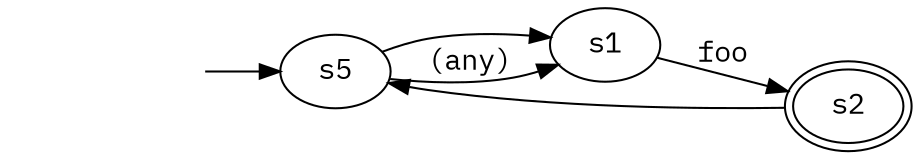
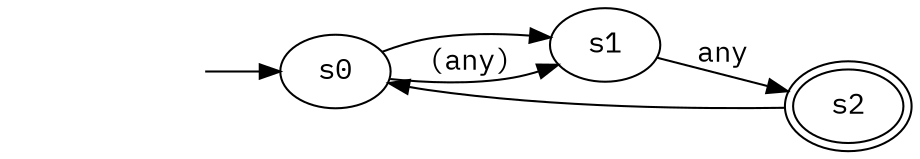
edge "s1" -> "s2": label "foo" -> "any"
node "s5": label "s5" -> "s0"
